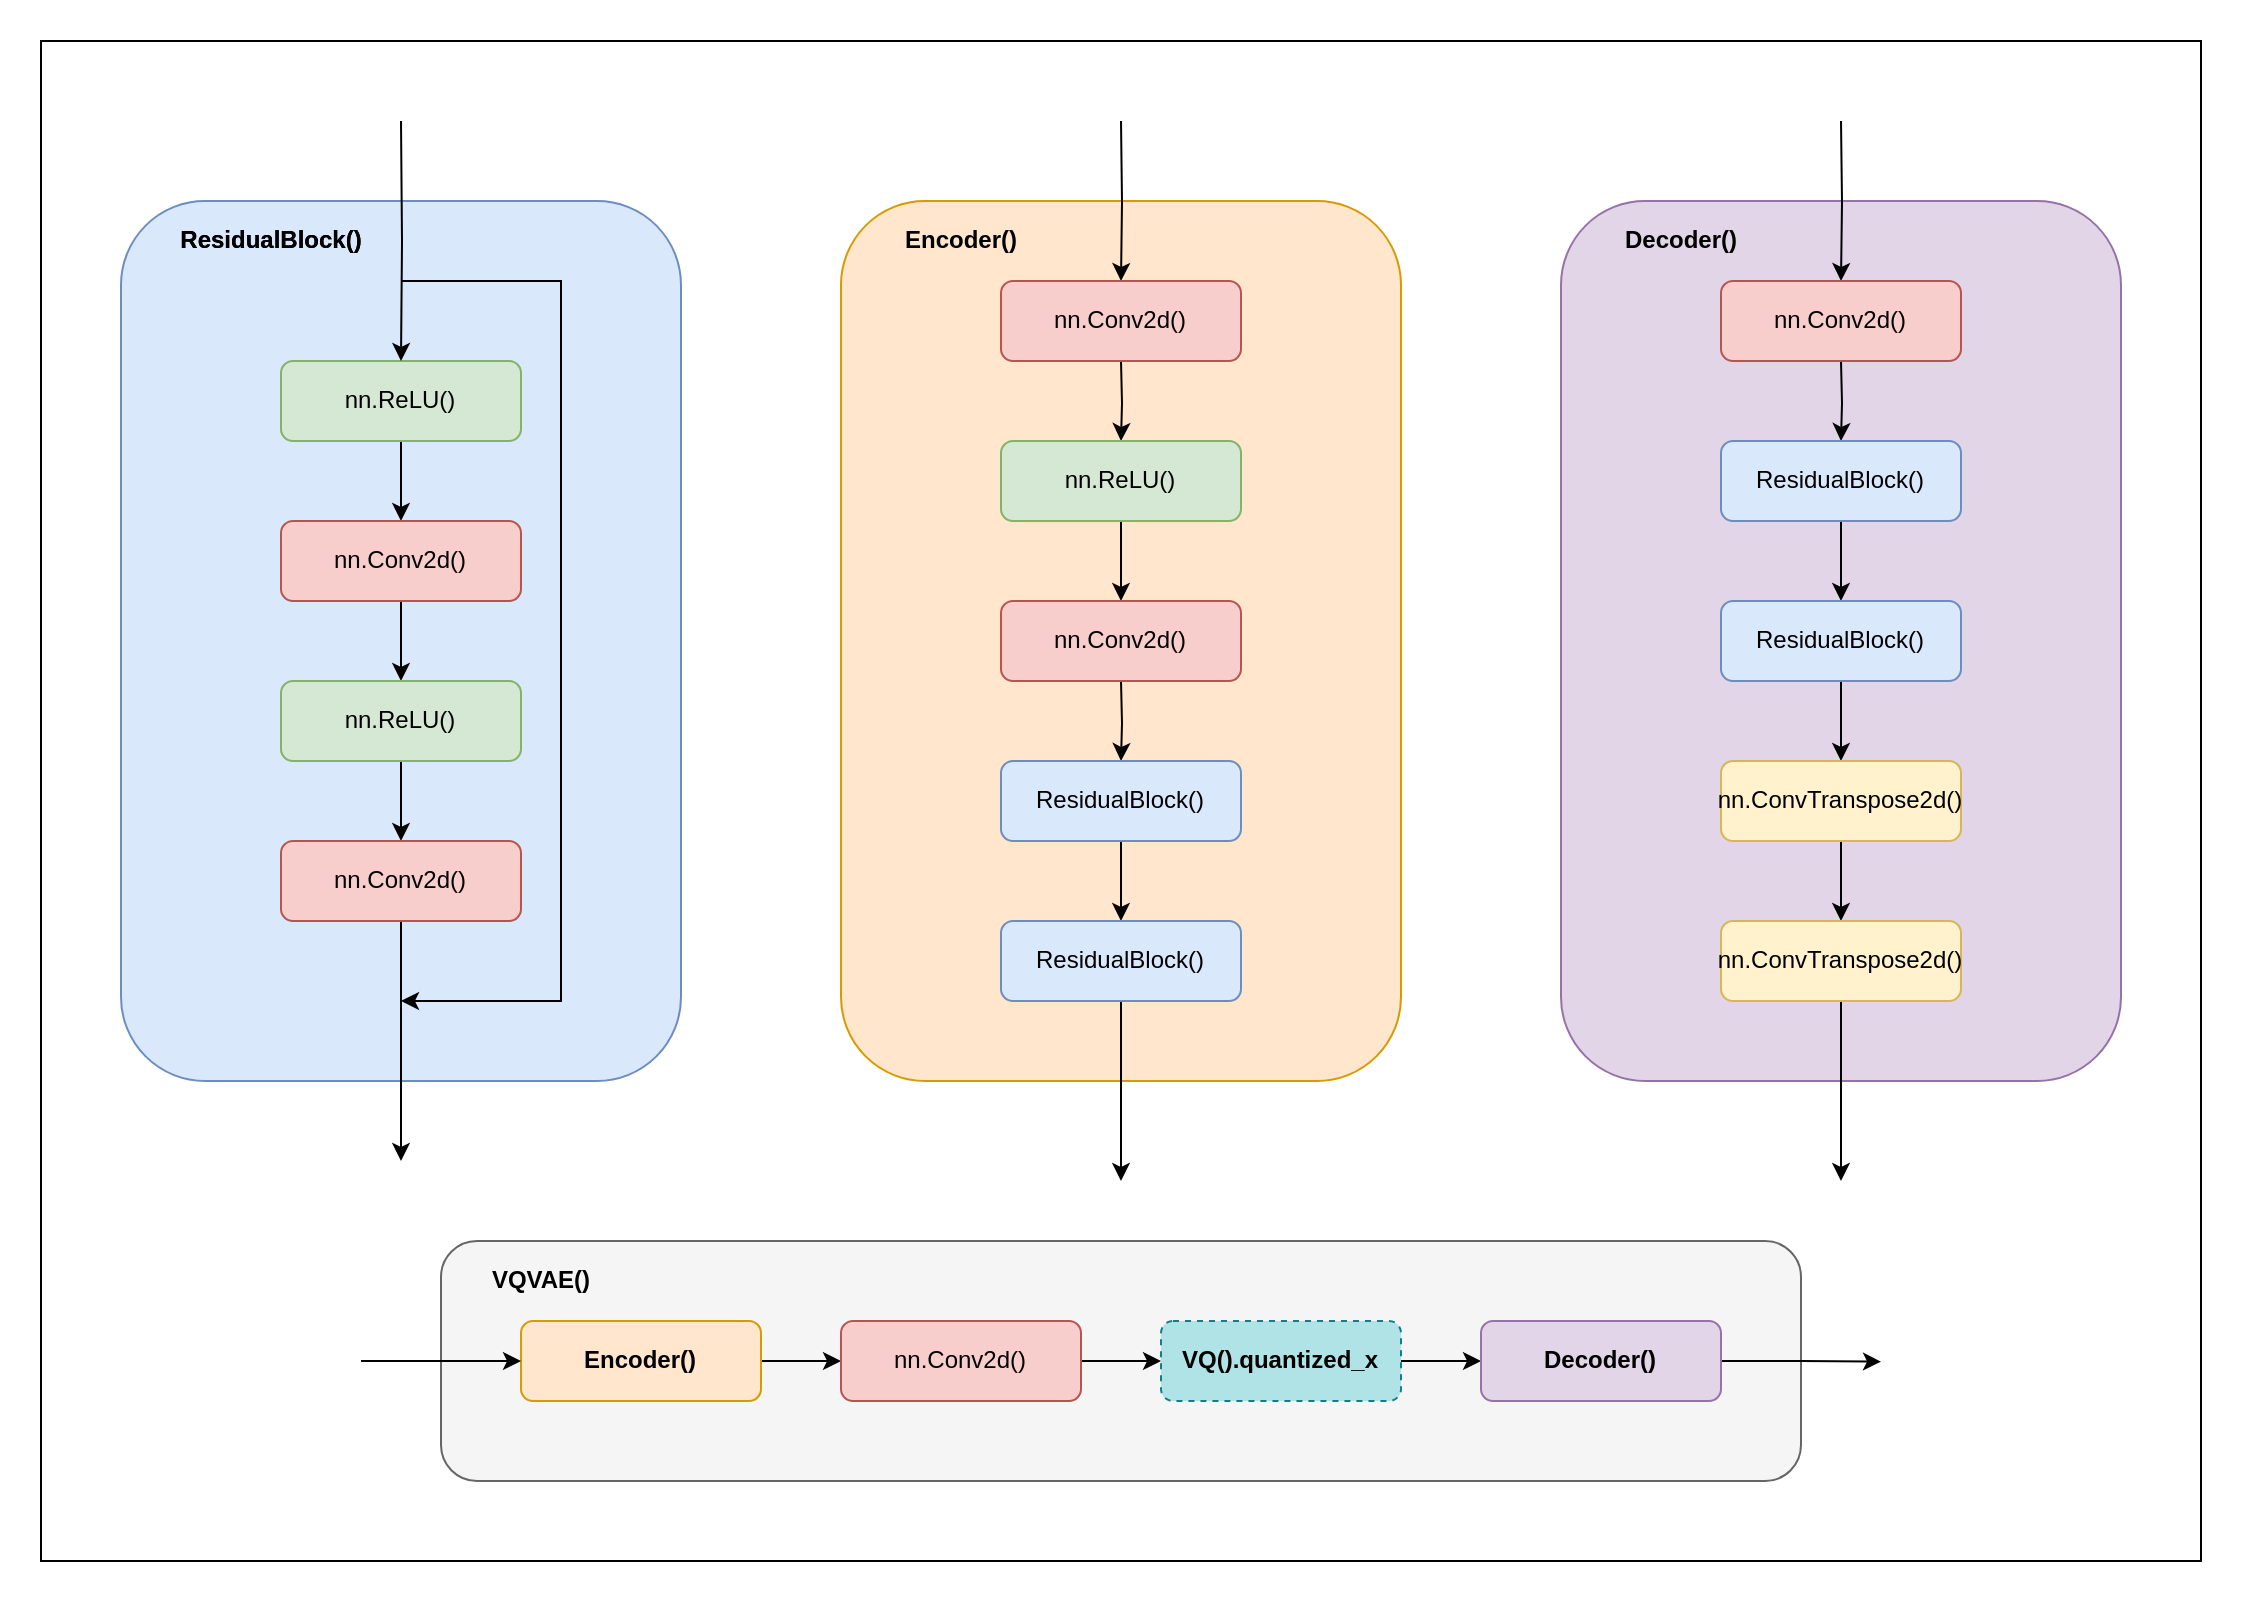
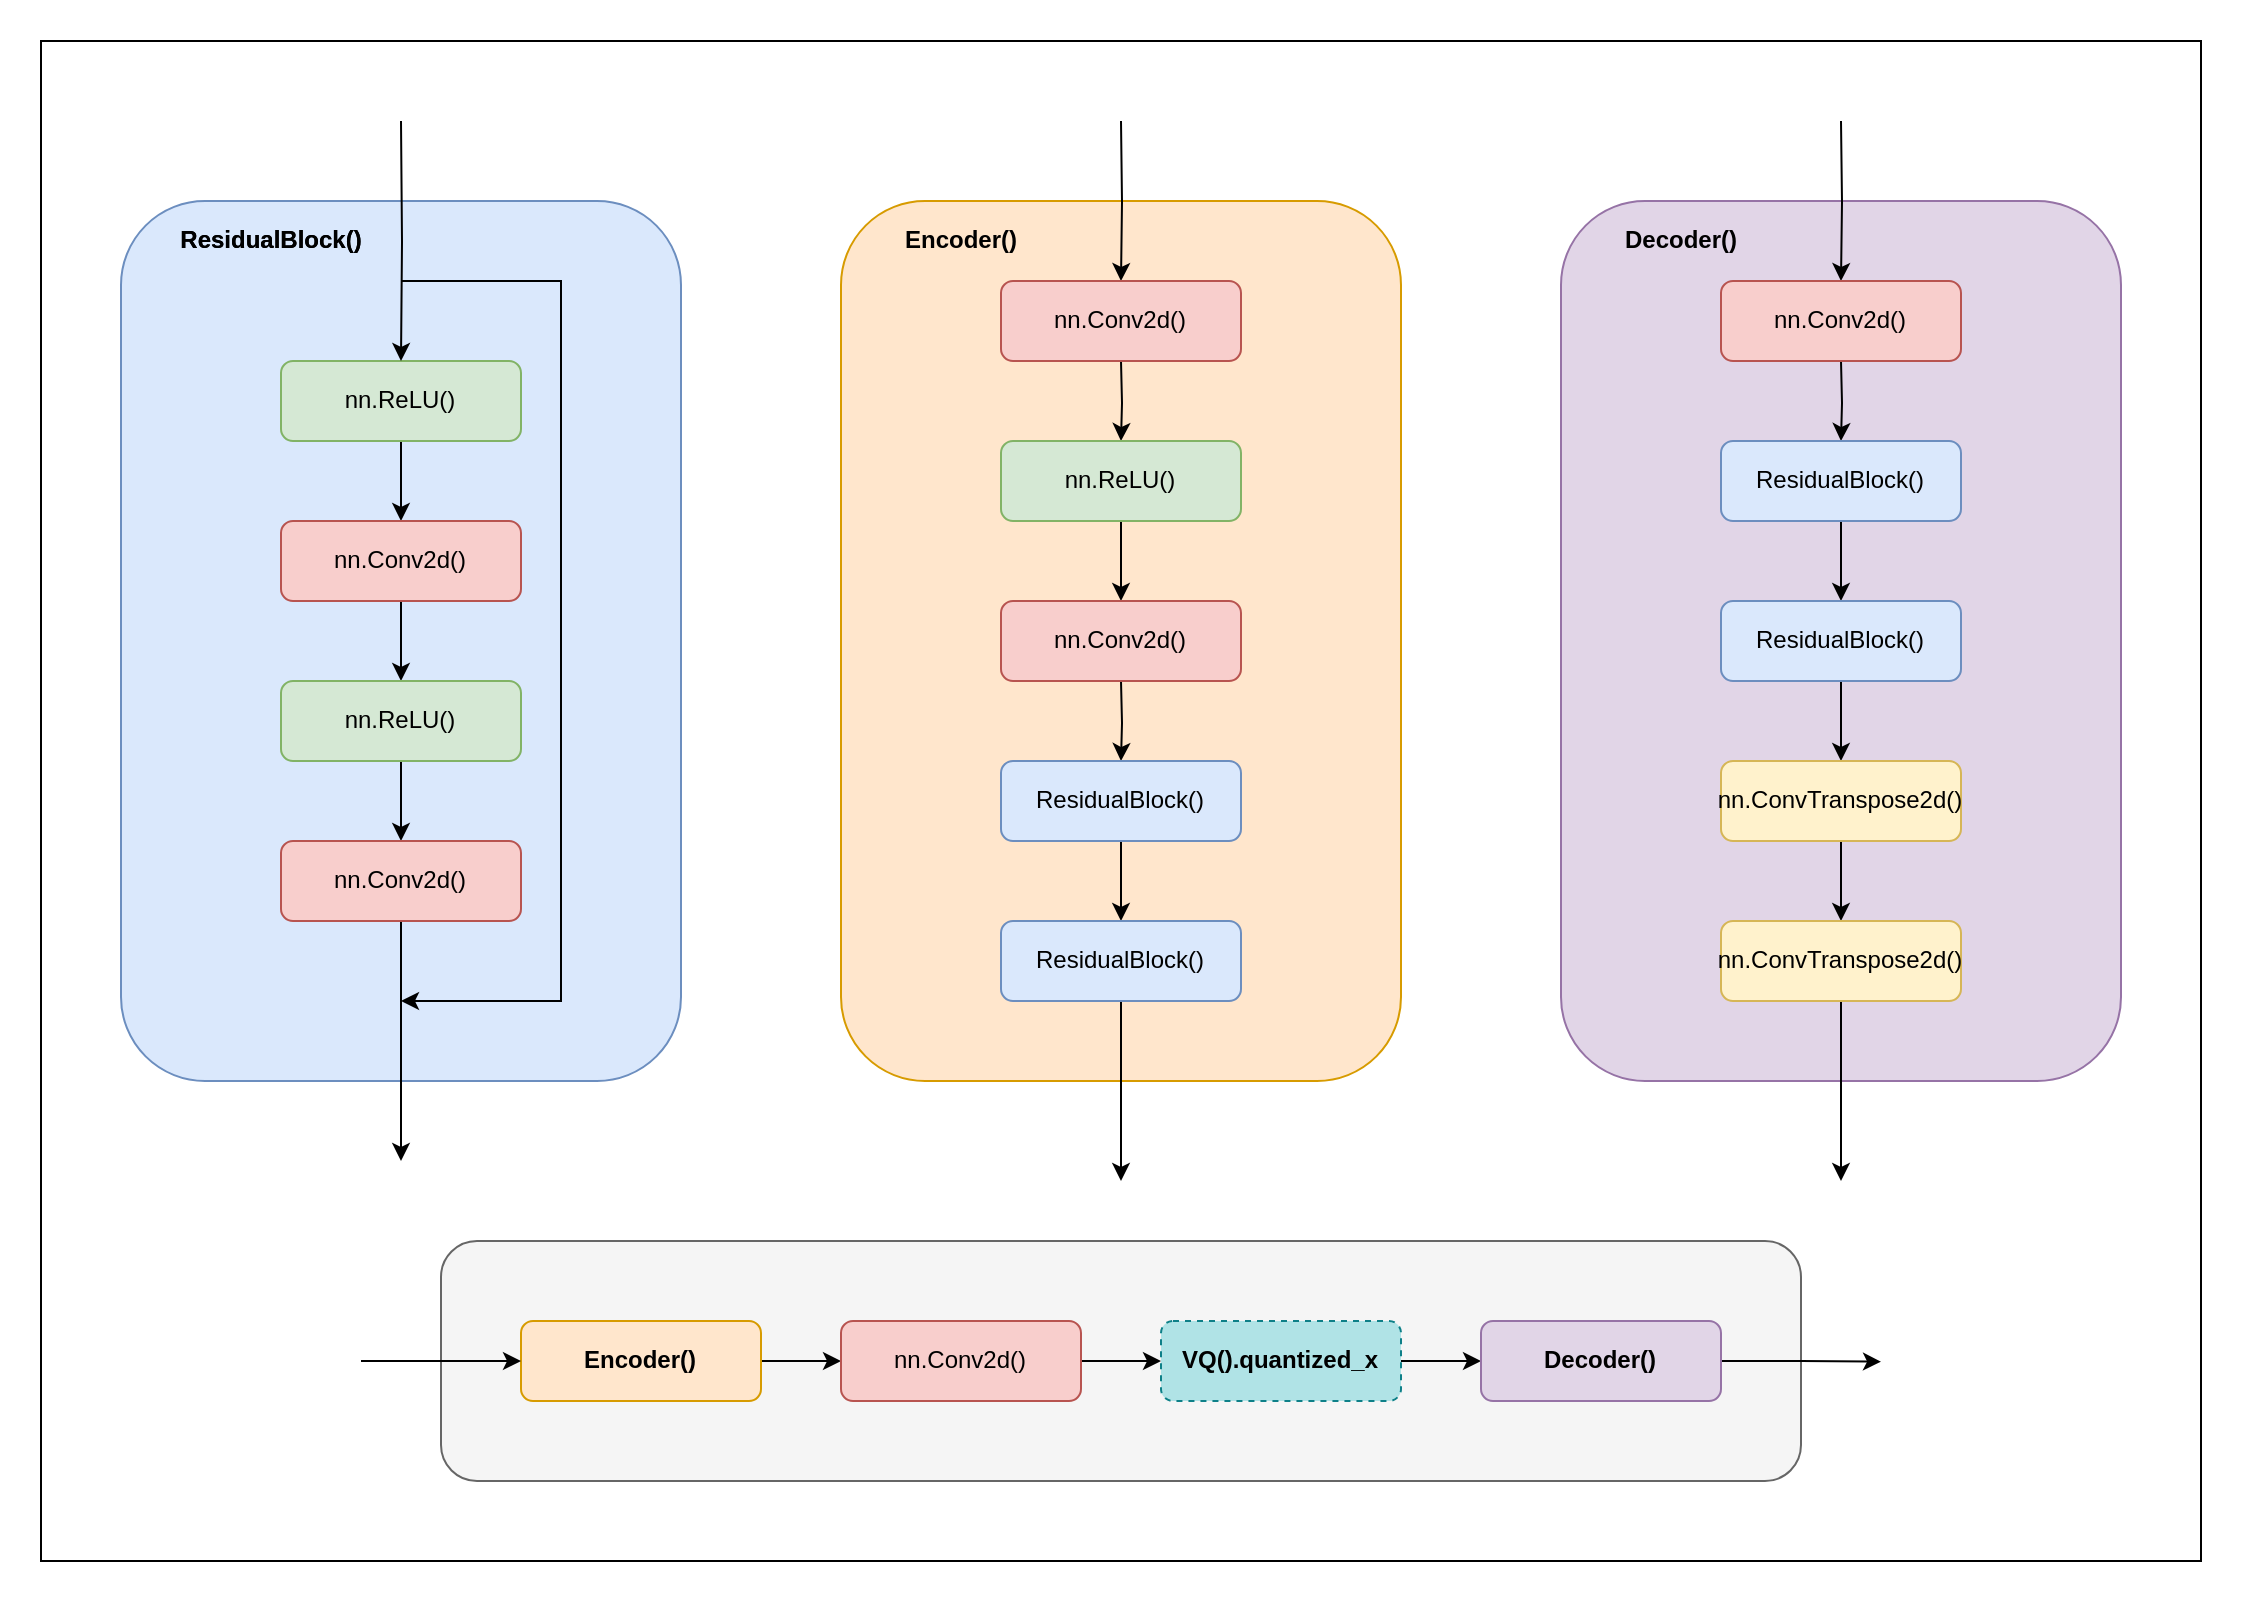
node "VQVAE()": removed
